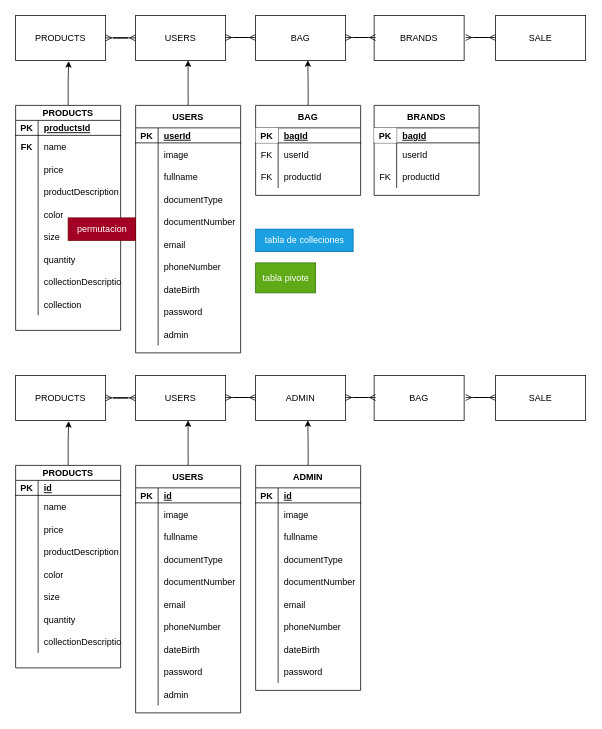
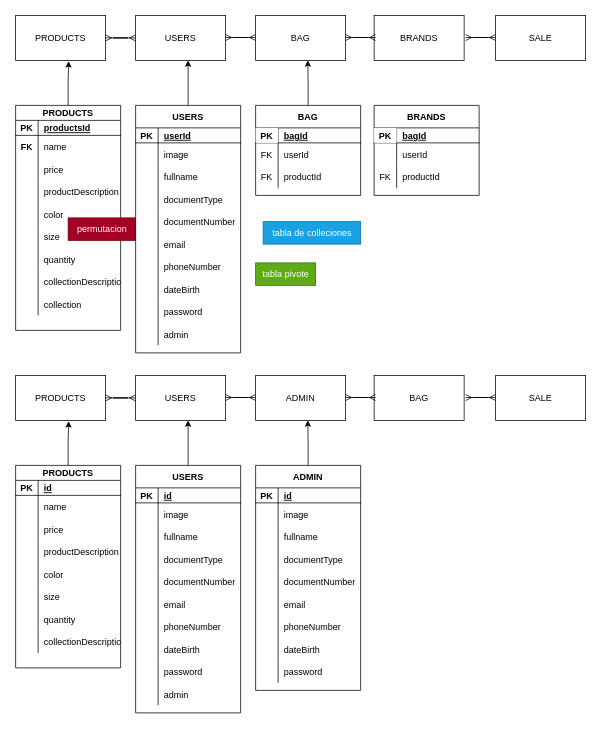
node "tabla de colleciones": moved (304, 240) -> (312, 233)
node "tabla pivote": size 60x30 -> 60x23
